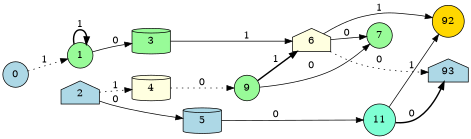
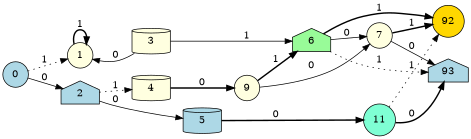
edge "6" -> "92": style solid -> bold
edge "7" -> "92": added, label "1"
node "7": fillcolor palegreen -> lightyellow
node "3": fillcolor palegreen -> lightyellow
node "6": fillcolor lightyellow -> palegreen
edge "1" -> "3": reversed
edge "7" -> "93": added, label "0"
node "1": fillcolor palegreen -> lightyellow
edge "6" -> "93": label "0" -> "1"
edge "11" -> "92": style solid -> dotted
edge "0" -> "2": added, label "0"
edge "4" -> "9": style dotted -> bold
node "9": fillcolor palegreen -> lightyellow
edge "5" -> "11": style solid -> bold
